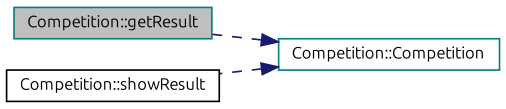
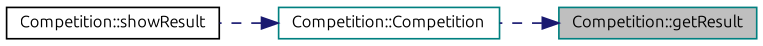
edge "Competition::getResult" -> "Competition::Competition": reversed
